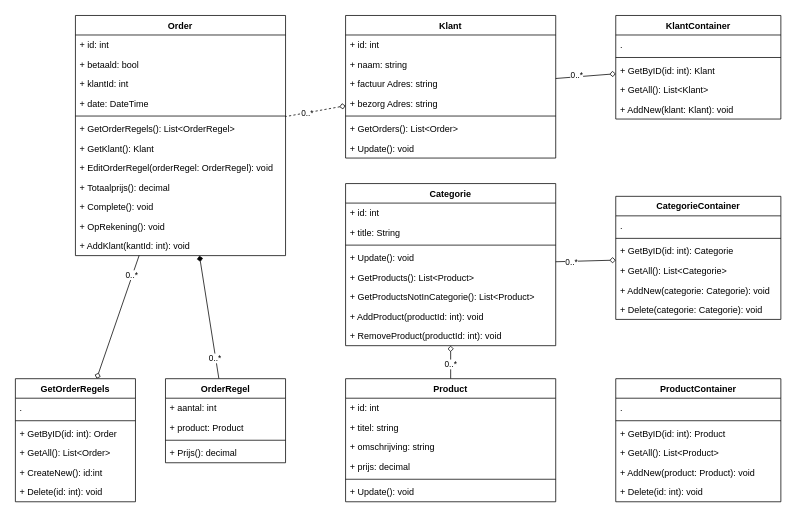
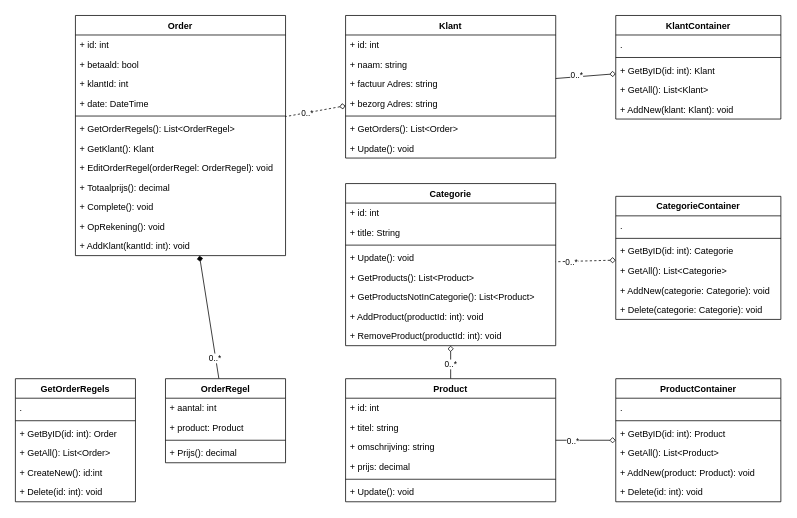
edge "Categorie" -> "CategorieContainer": style solid -> dashed
edge "Order" -> "GetOrderRegels": removed, label "0..*"
edge "Product" -> "ProductContainer": added, label "0..*"
